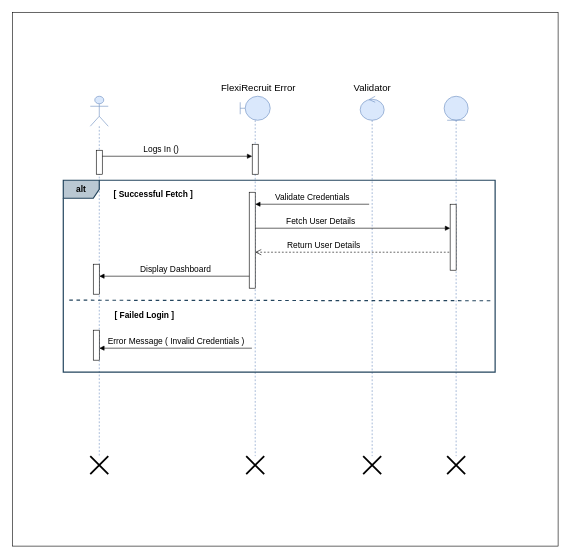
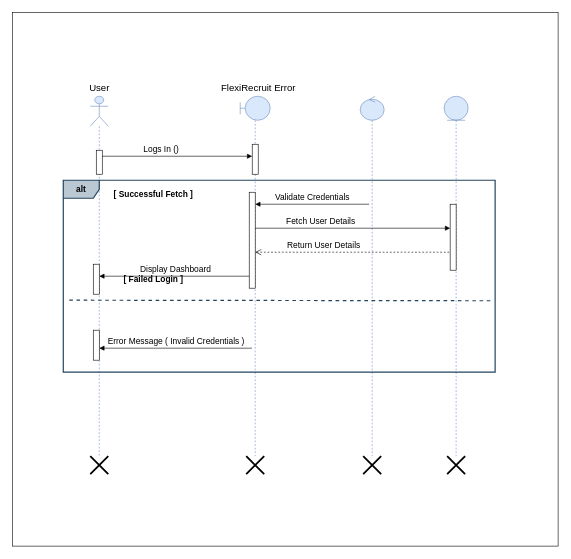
node "User": added
node "Validator": removed
node "[ Failed Login ]": moved (144, 315) -> (153, 279)
